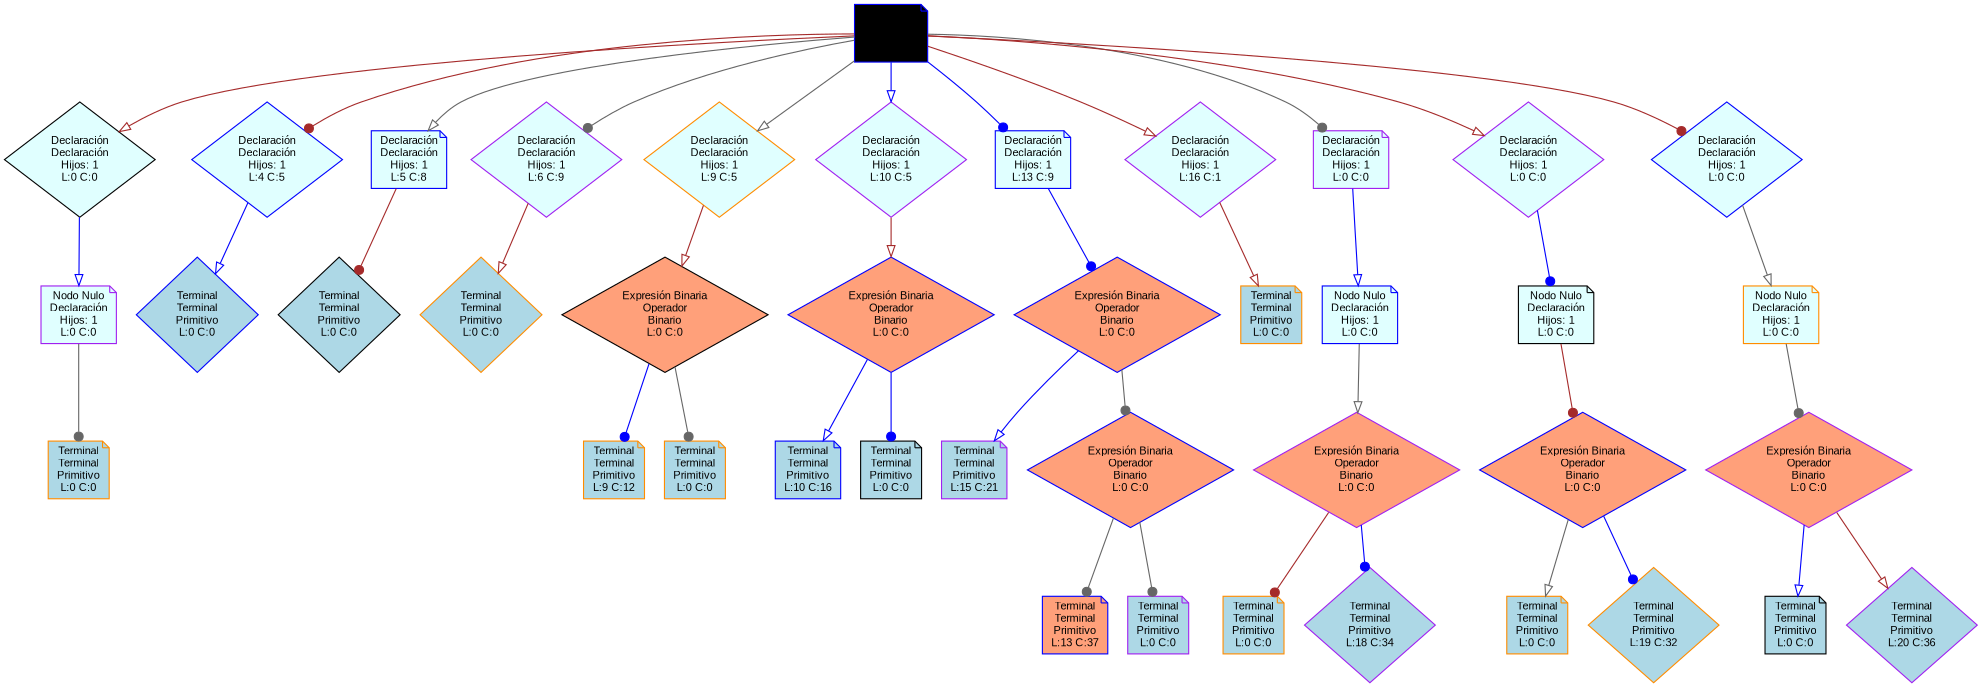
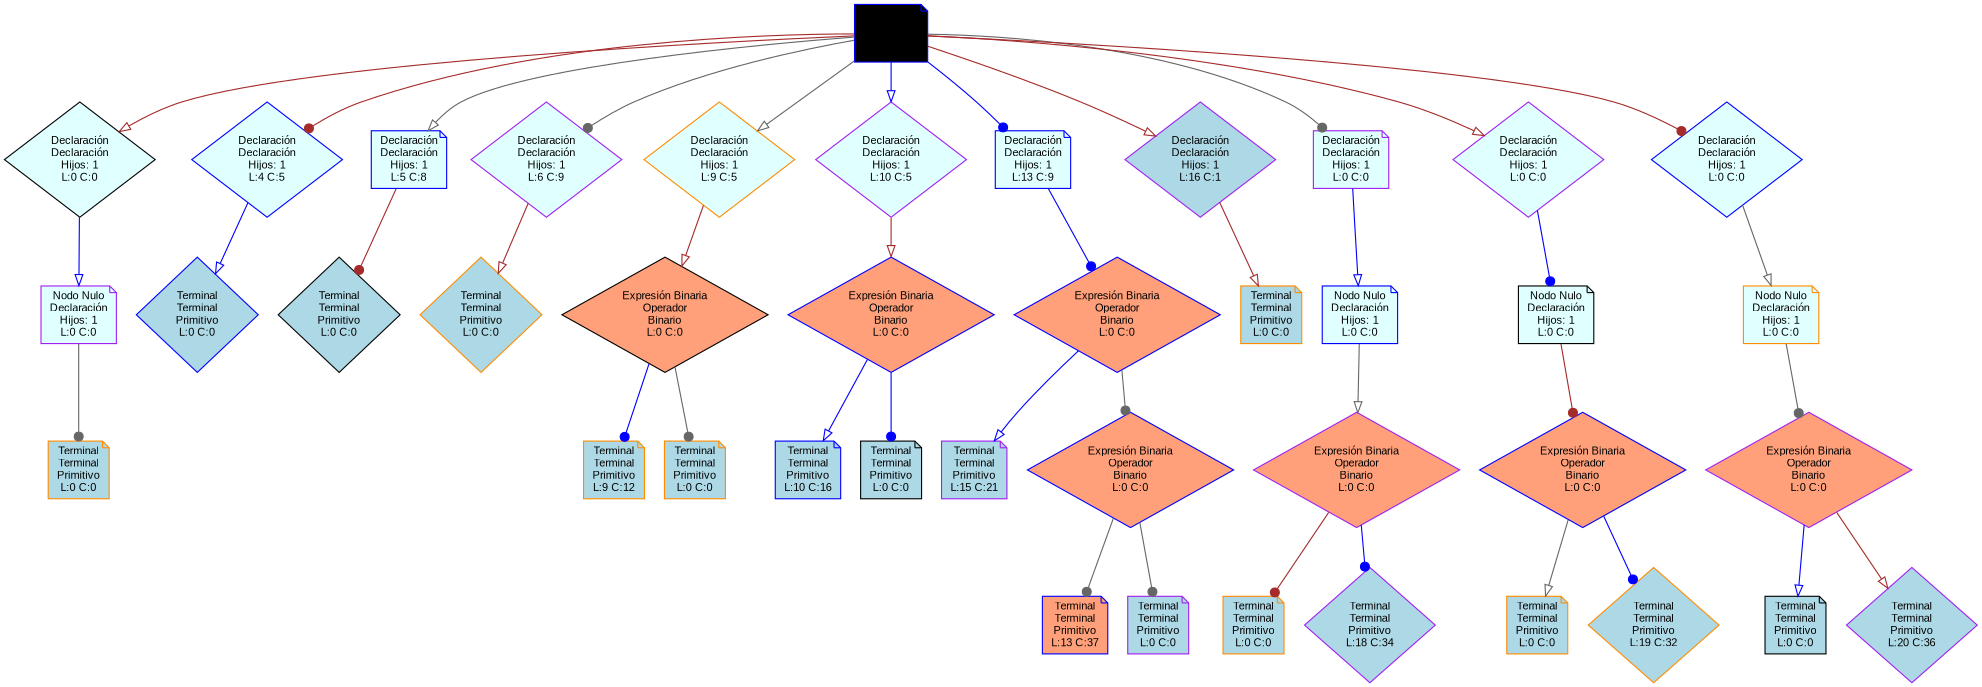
node "Declaración Declaración Hijos: 1 L:16 C:1": fillcolor lightcyan -> lightblue
